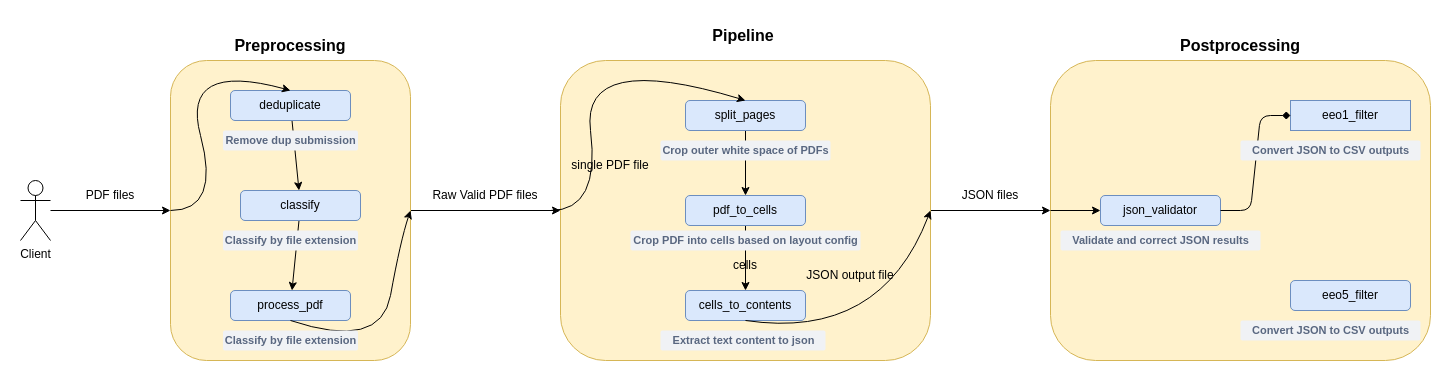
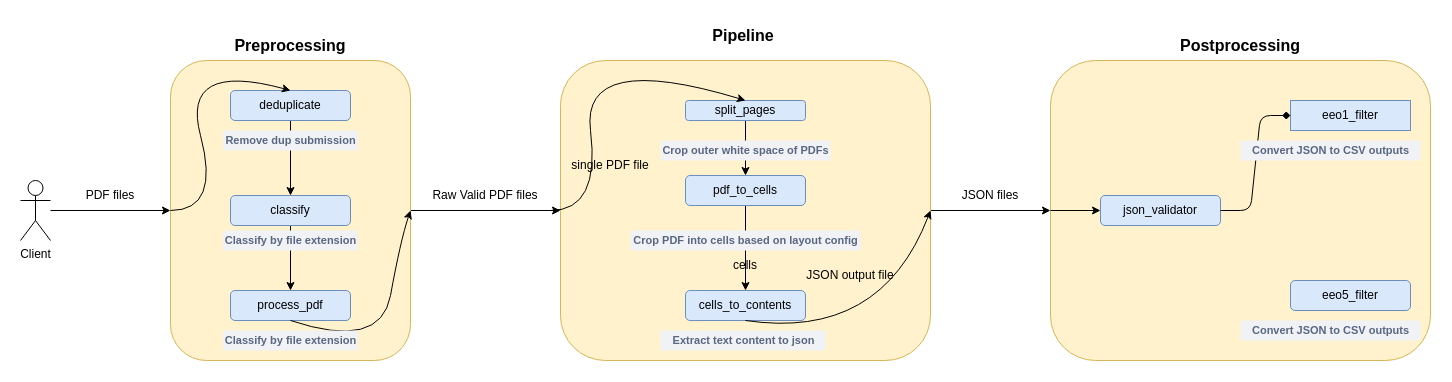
node "split_pages": size 120x30 -> 120x20
node "classify": moved (301, 206) -> (291, 211)
node "pdf_to_cells": moved (746, 211) -> (746, 191)
node "Validate and correct JSON results": removed
